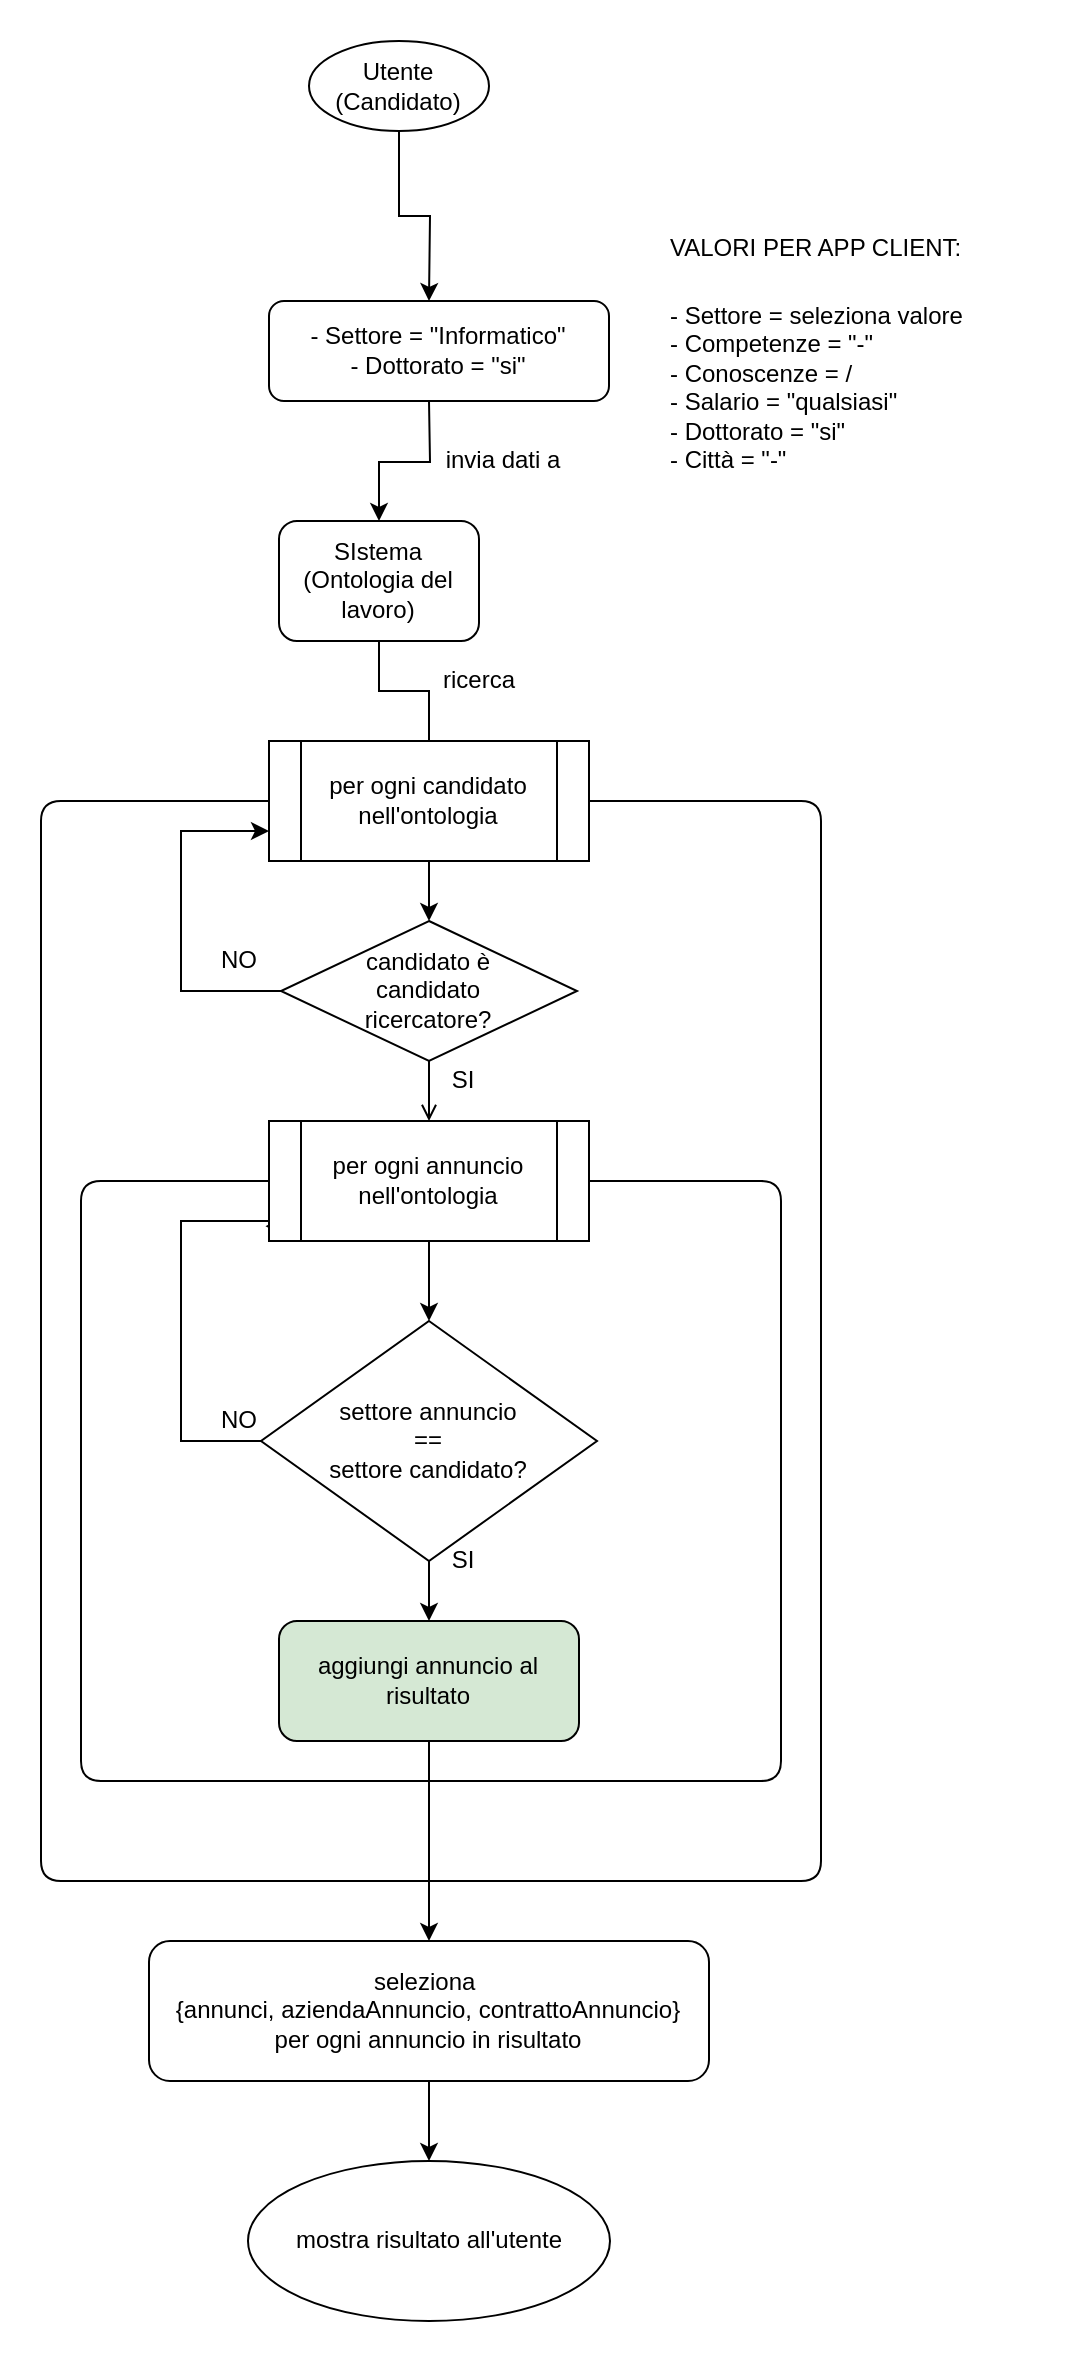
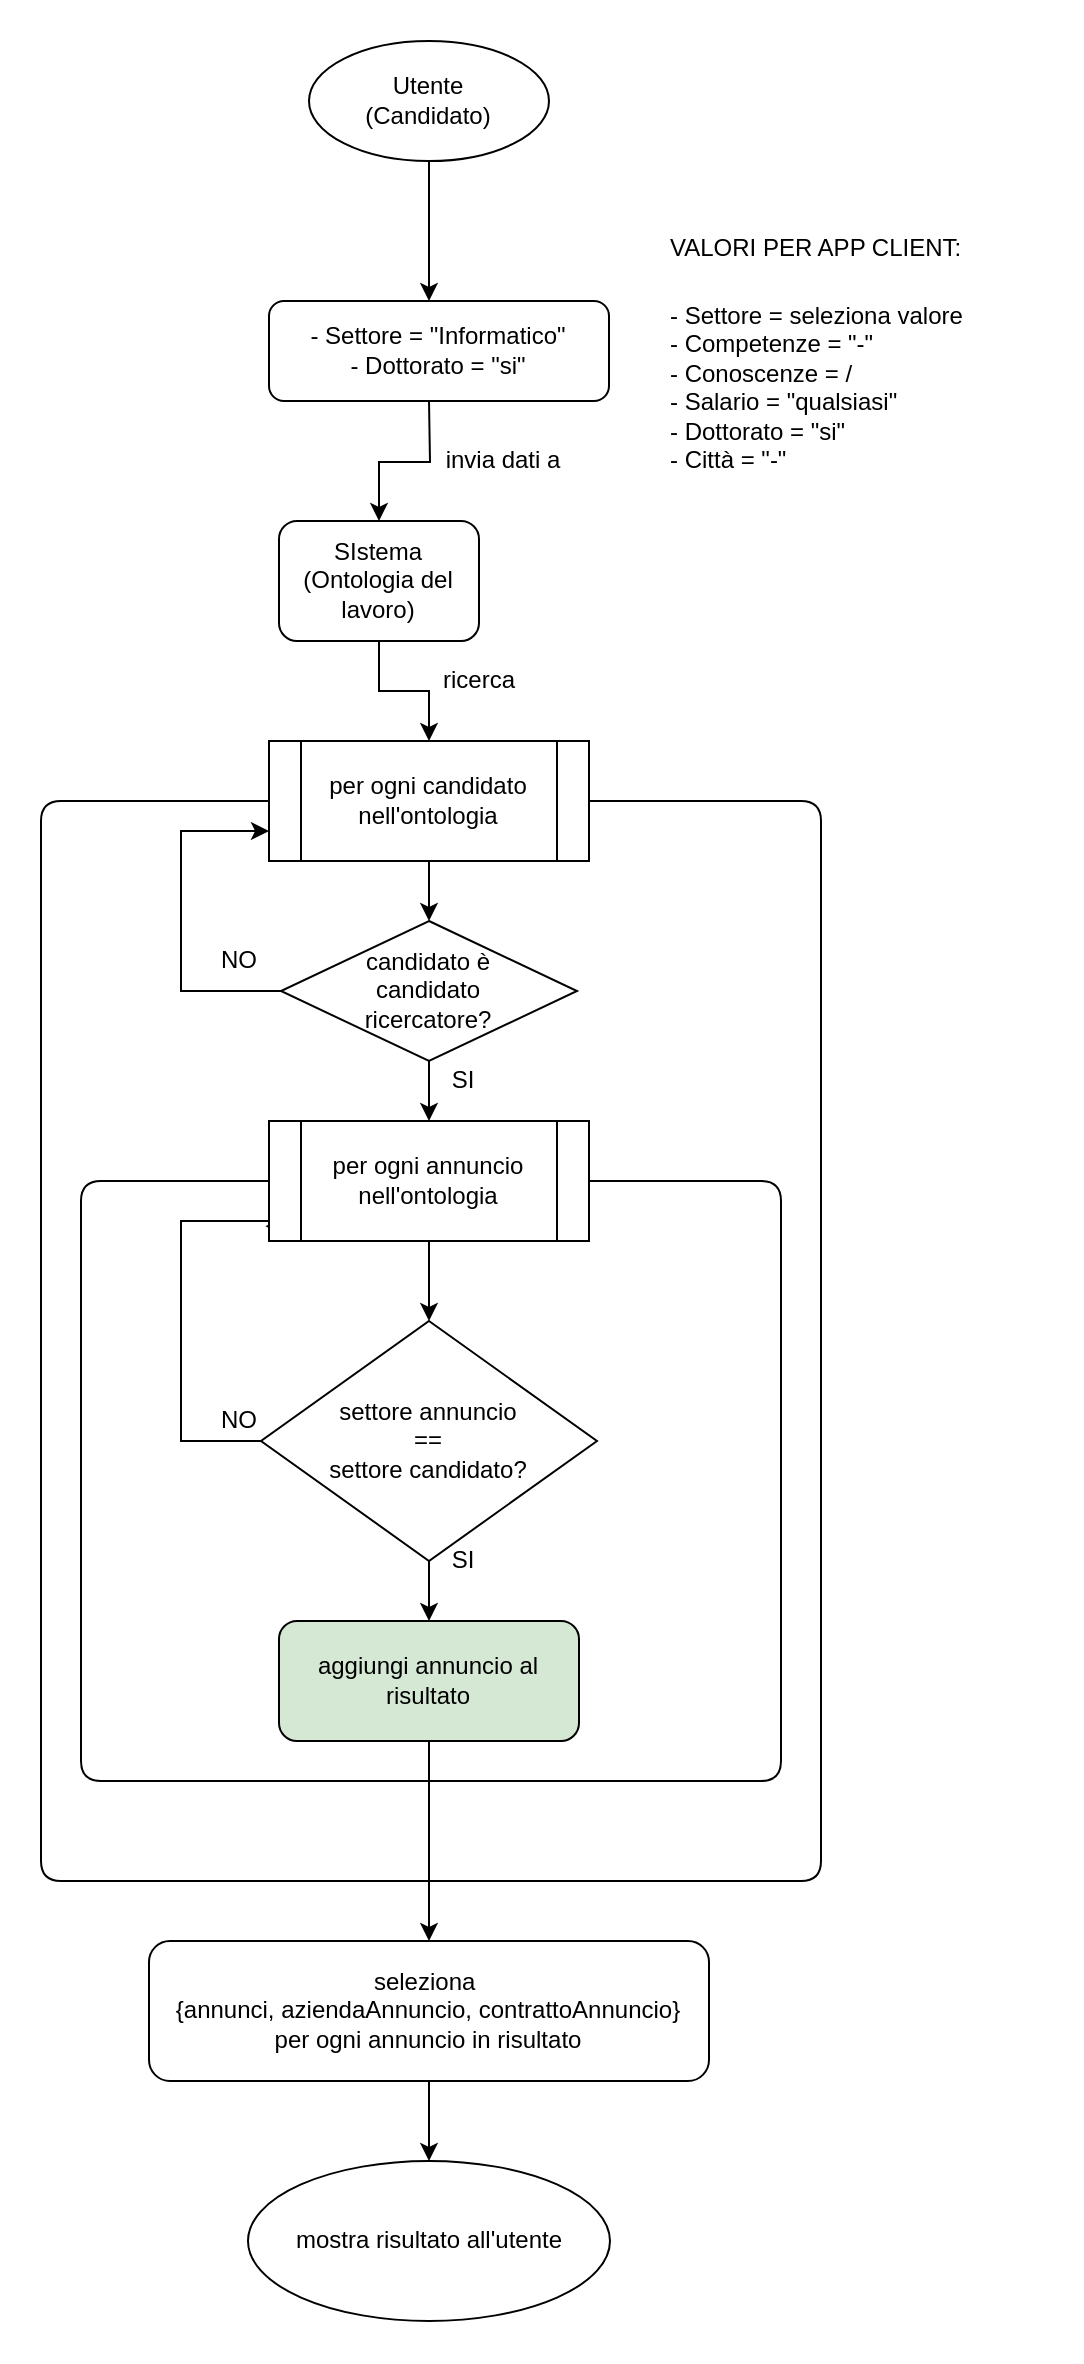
node "Utente (Candidato)": size 180x90 -> 240x120
edge "SIstema (Ontologia del lavoro)" -- "per ogni candidato nell'ontologia": arrowhead none -> classic
edge "candidato è candidato ricercatore?" -> "per ogni annuncio nell'ontologia": arrowhead open -> classic
